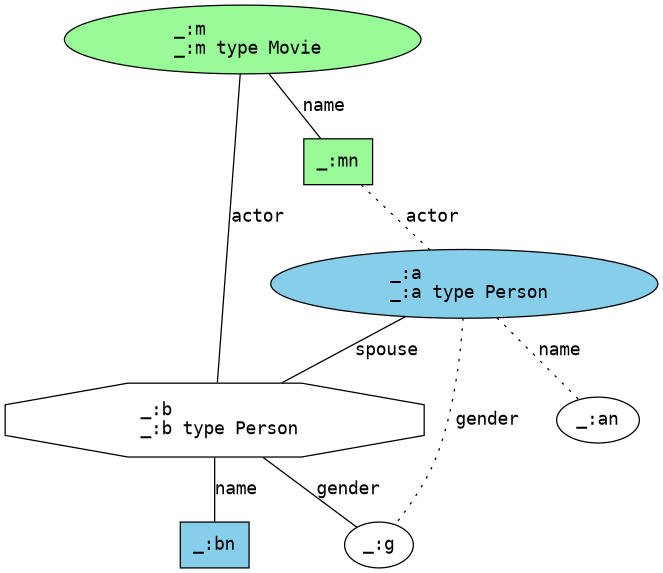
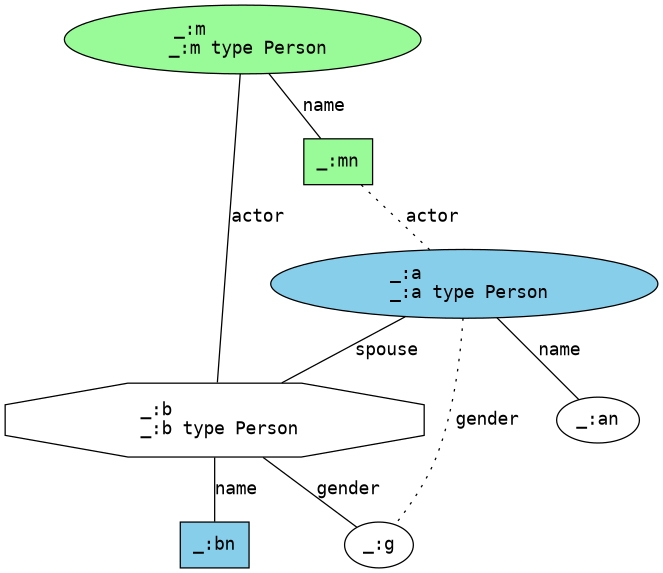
node "_:m _:m type Movie": label "_:m _:m type Movie" -> "_:m _:m type Person"
edge "_:a _:a type Person" -- "_:an": style dotted -> solid
